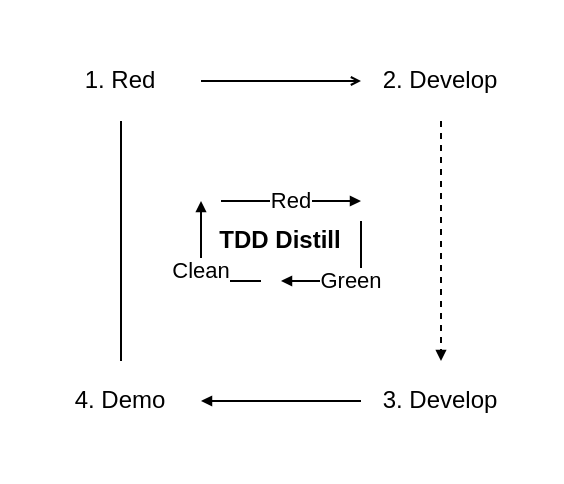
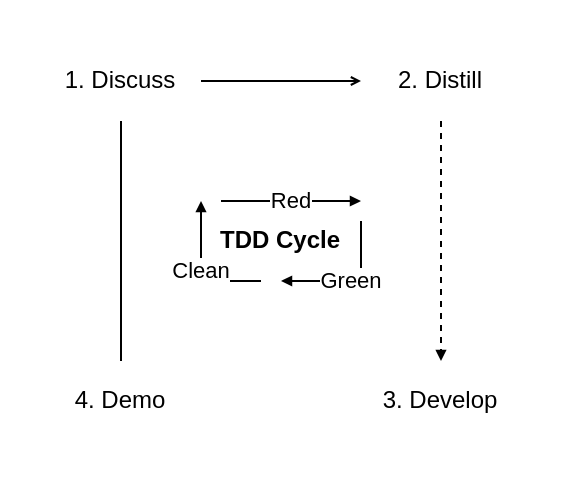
node "1. Red": label "1. Red" -> "1. Discuss"
node "2. Develop": label "2. Develop" -> "2. Distill"
node "TDD Distill": label "TDD Distill" -> "TDD Cycle"
edge "3. Develop" -> "4. Demo": removed
